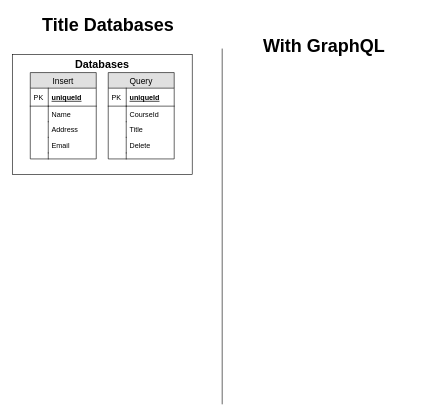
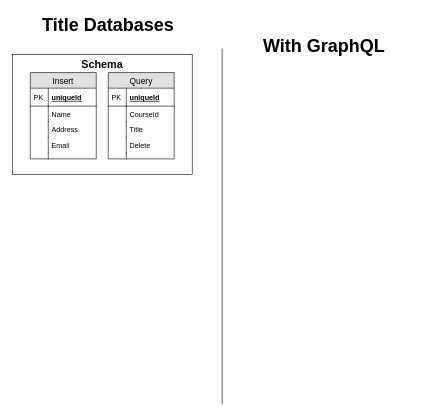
node "Databases": label "Databases" -> "Schema"
